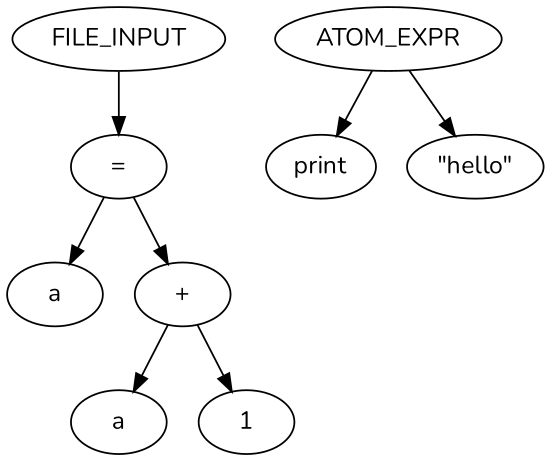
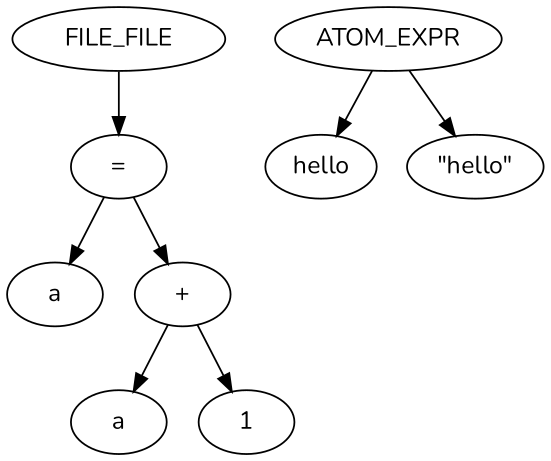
node "FILE_INPUT": label "FILE_INPUT" -> "FILE_FILE"
node "print": label "print" -> "hello"
